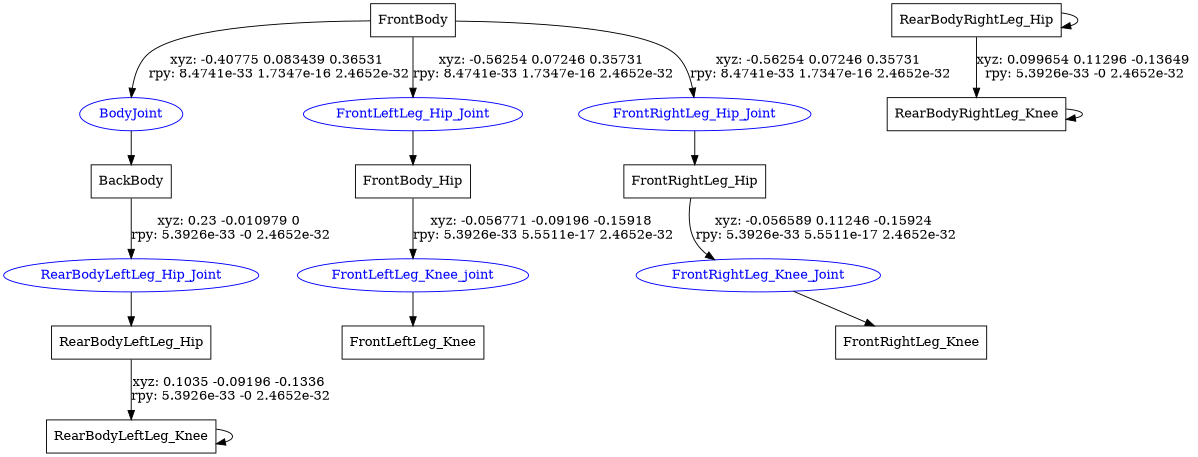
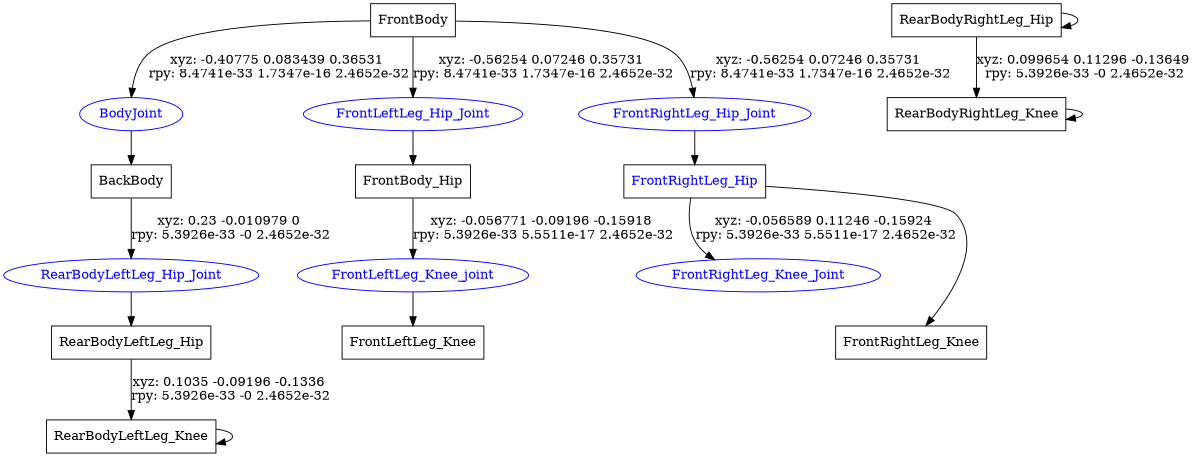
node "FrontRightLeg_Hip": fontcolor black -> blue
edge "FrontRightLeg_Knee_Joint" -> "FrontRightLeg_Knee": now "FrontRightLeg_Hip" -> "FrontRightLeg_Knee"
